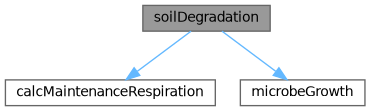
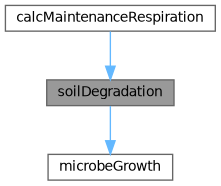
edge "soilDegradation" -> "calcMaintenanceRespiration": reversed
